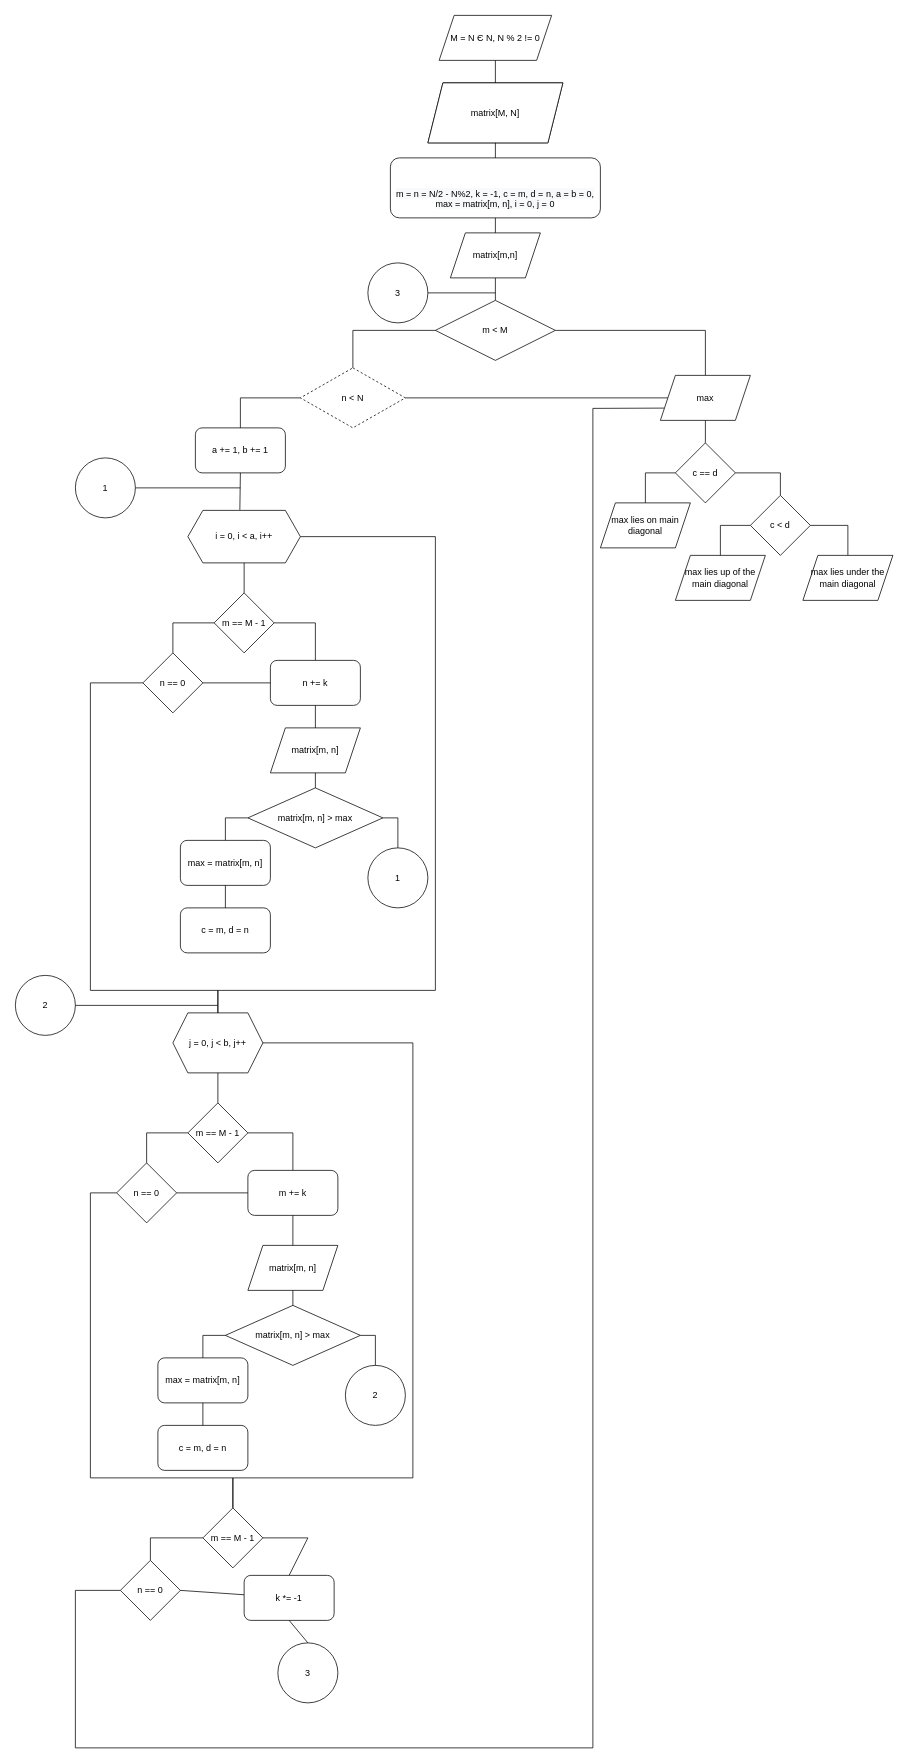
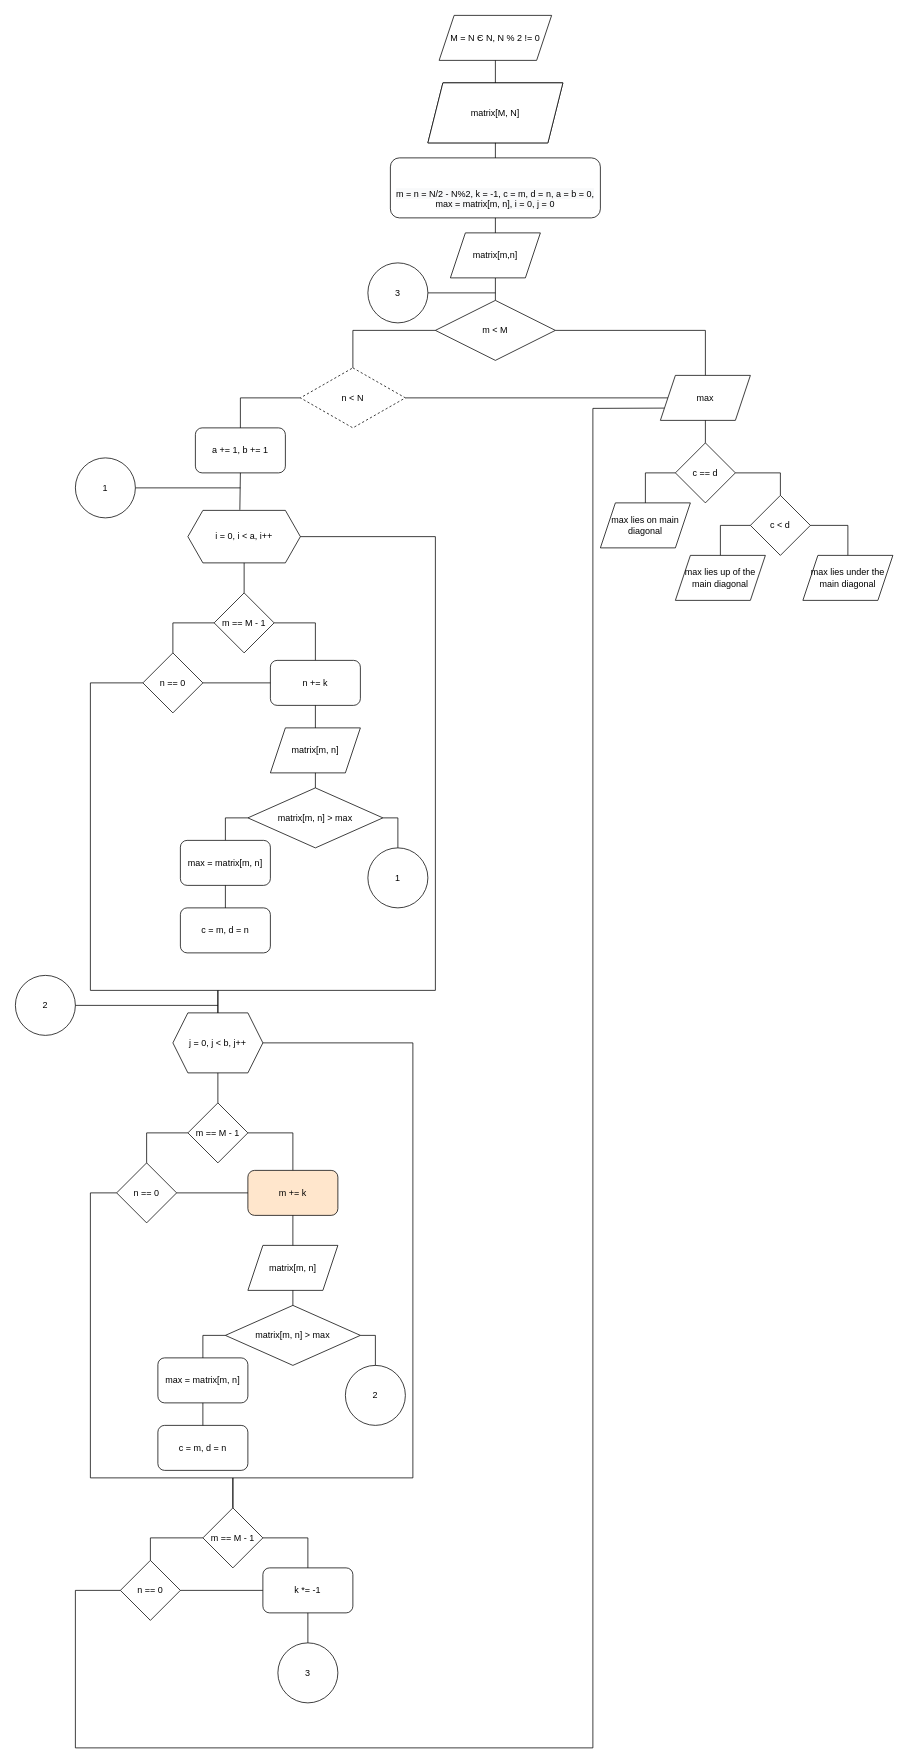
node "m += k": fillcolor #ffffff -> #ffe6cc
node "k *= -1": moved (289, 1598) -> (308, 1590)
